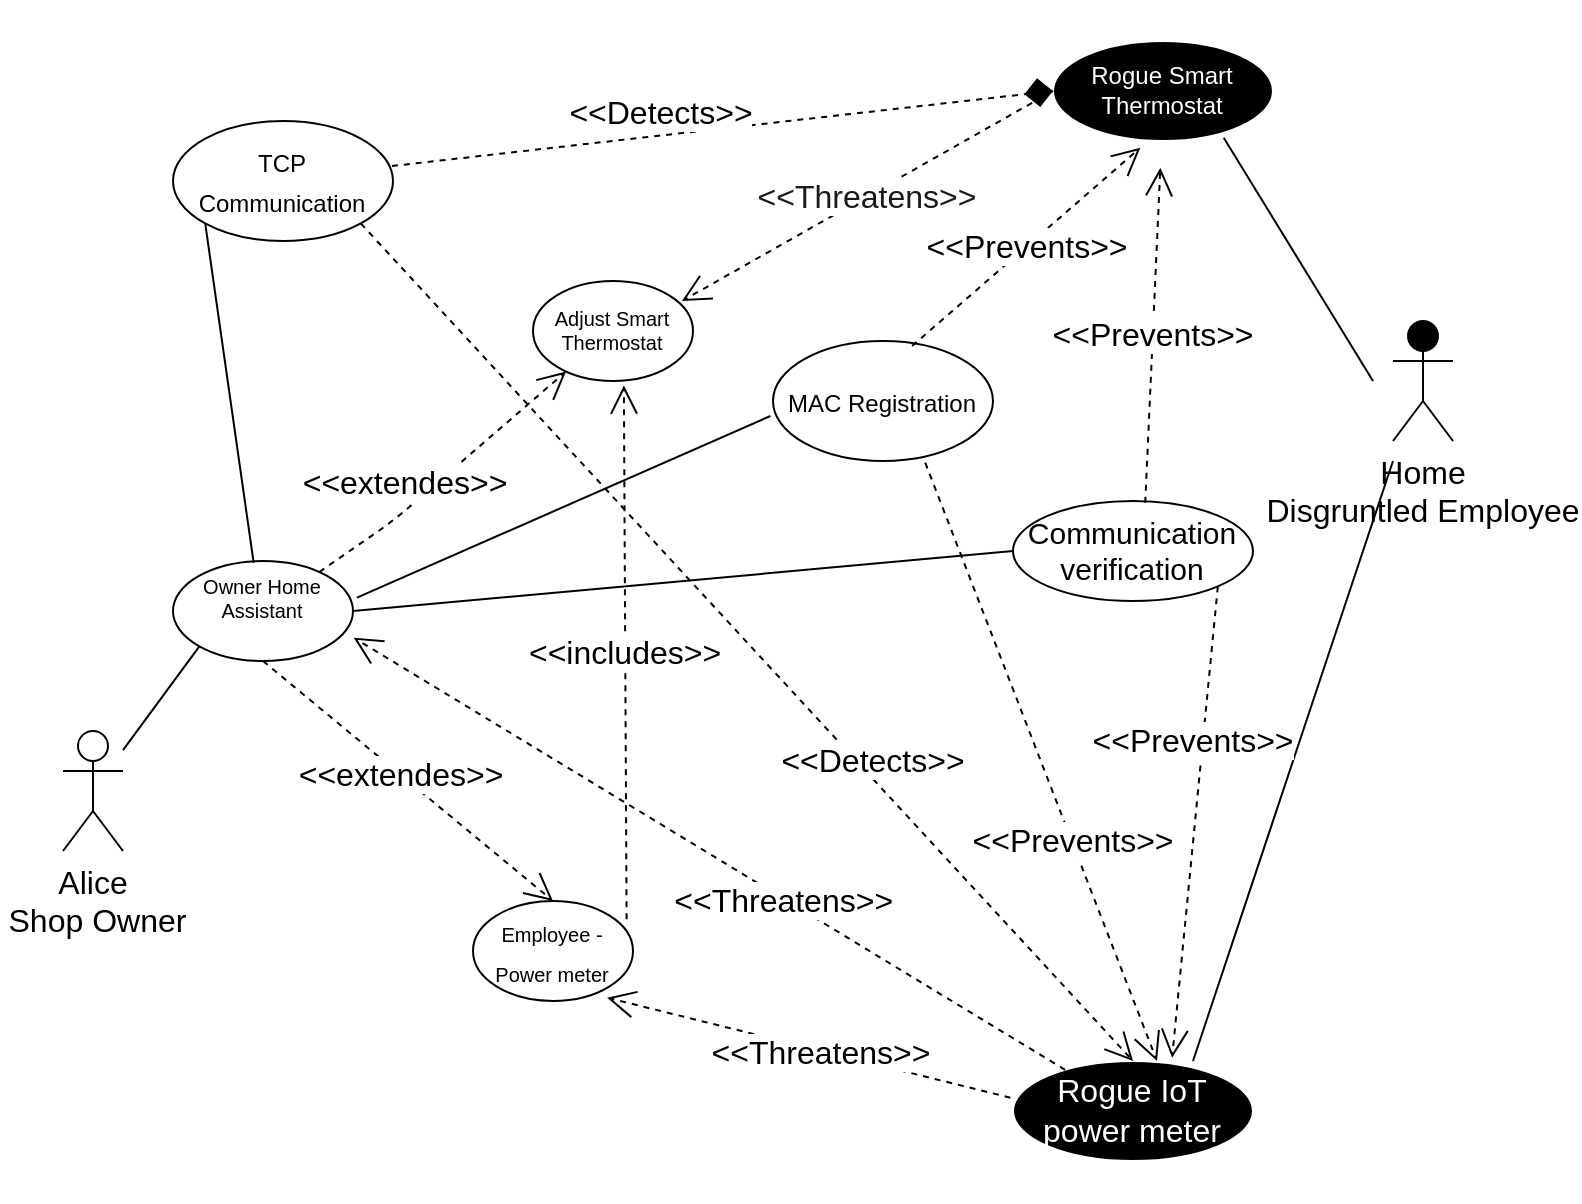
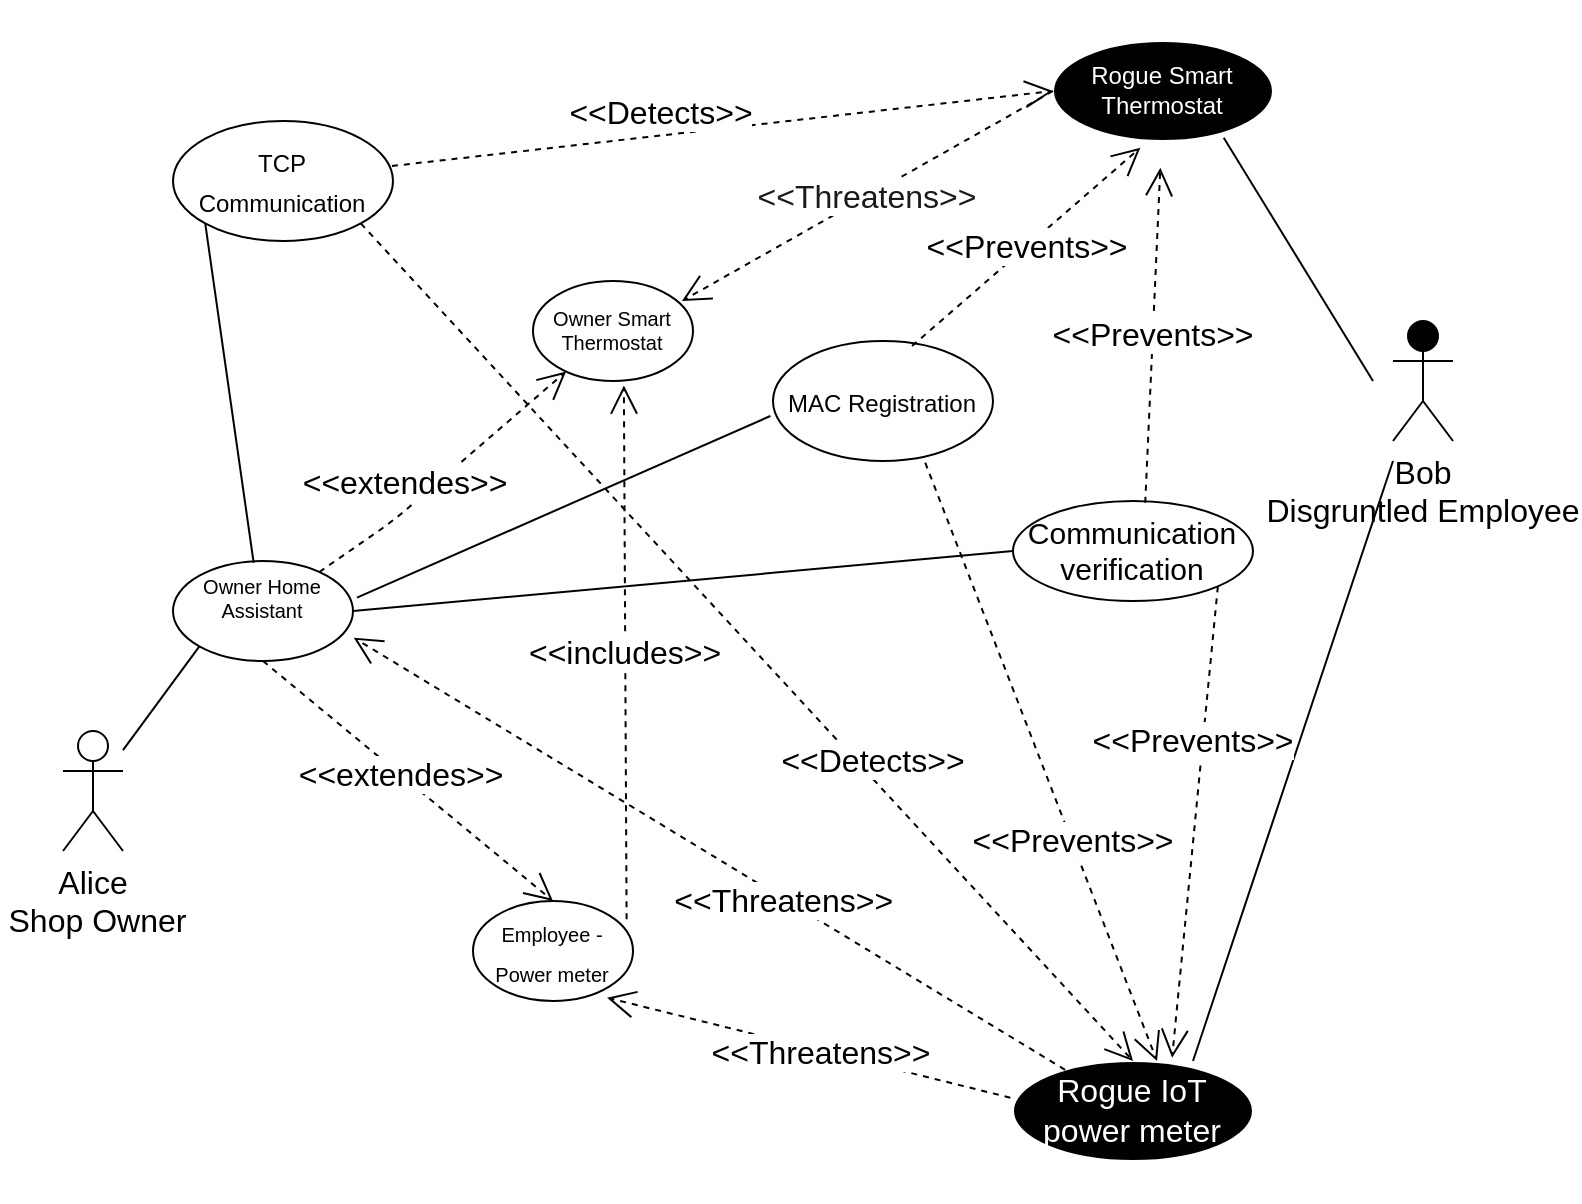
edge "TCP Communication" -> "Rogue Smart Thermostat": arrowhead diamond -> open
node "Adjust Smart Thermostat": label "Adjust Smart Thermostat" -> "Owner Smart Thermostat"
node "Home Disgruntled Employee": label "Home Disgruntled Employee" -> "Bob Disgruntled Employee"
